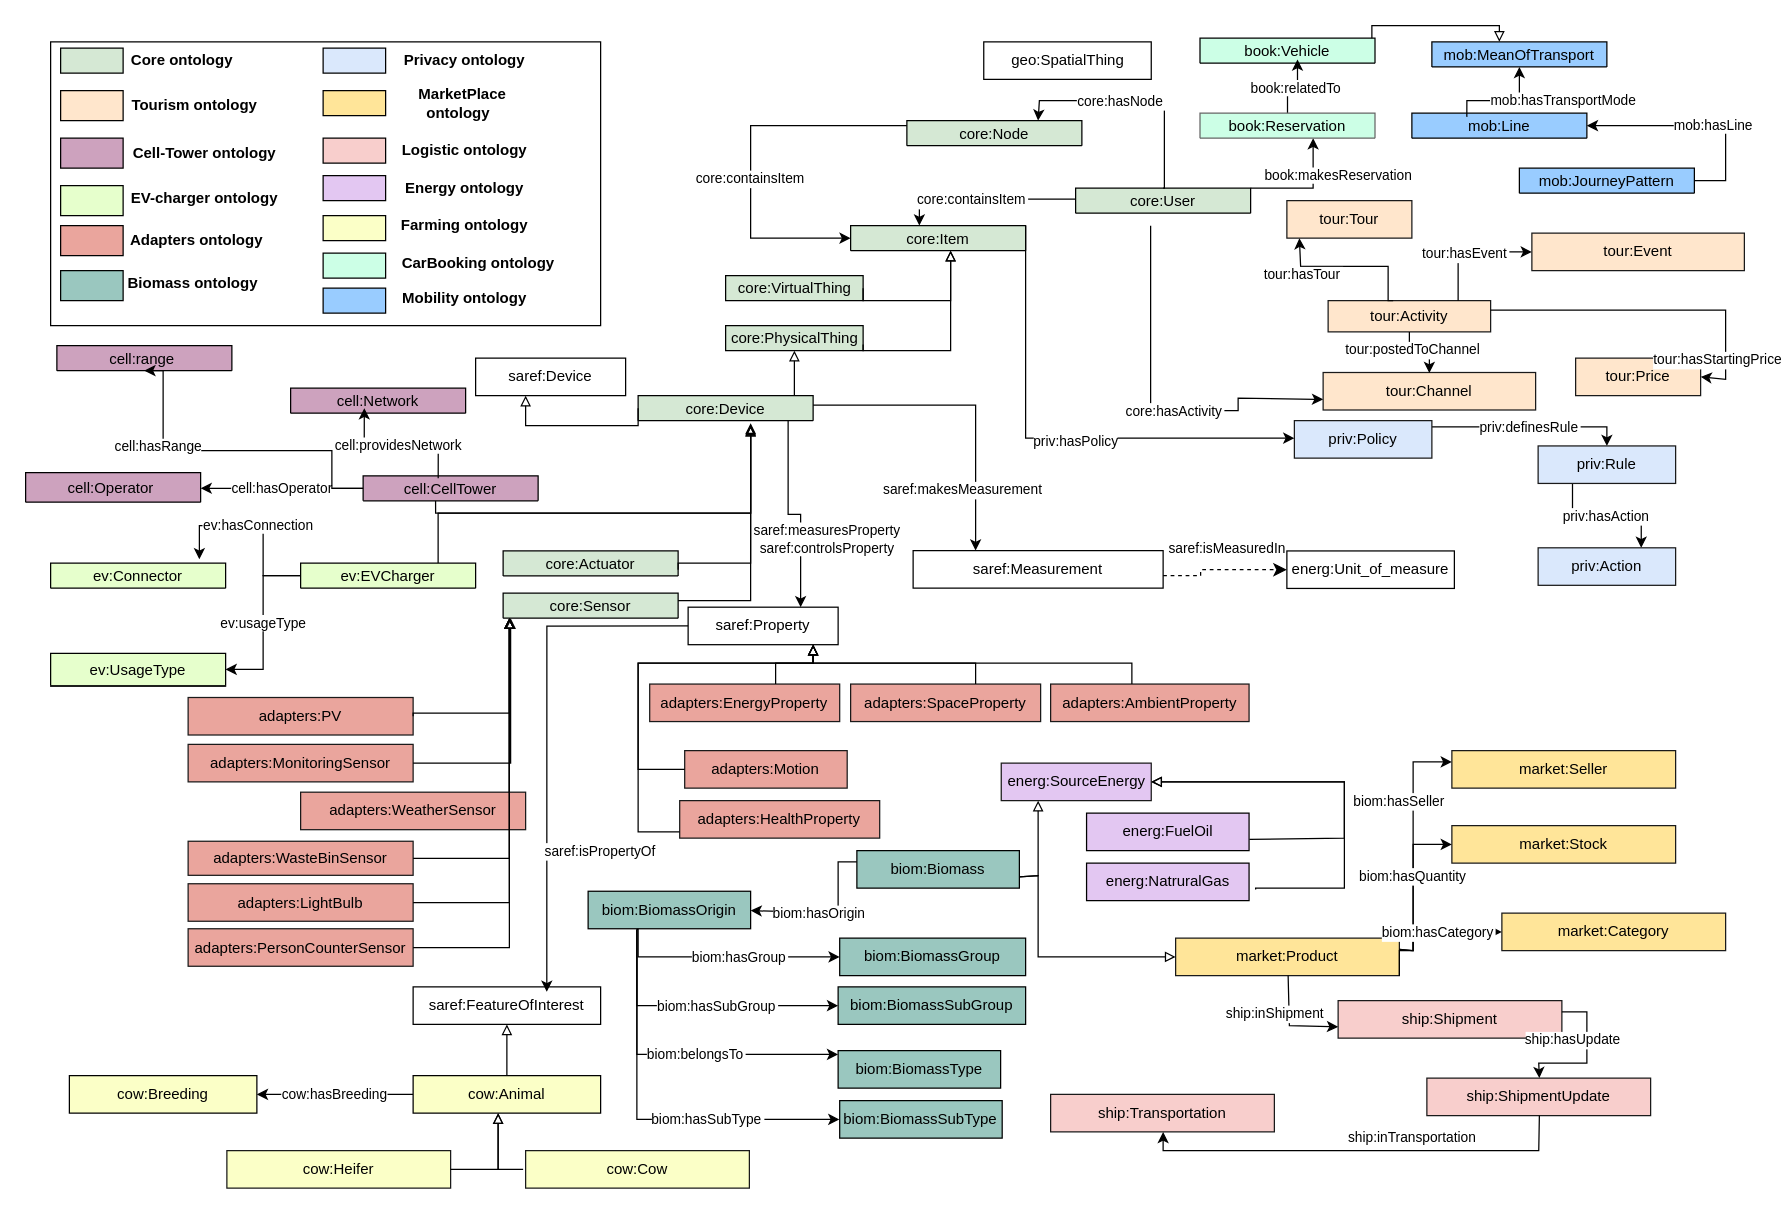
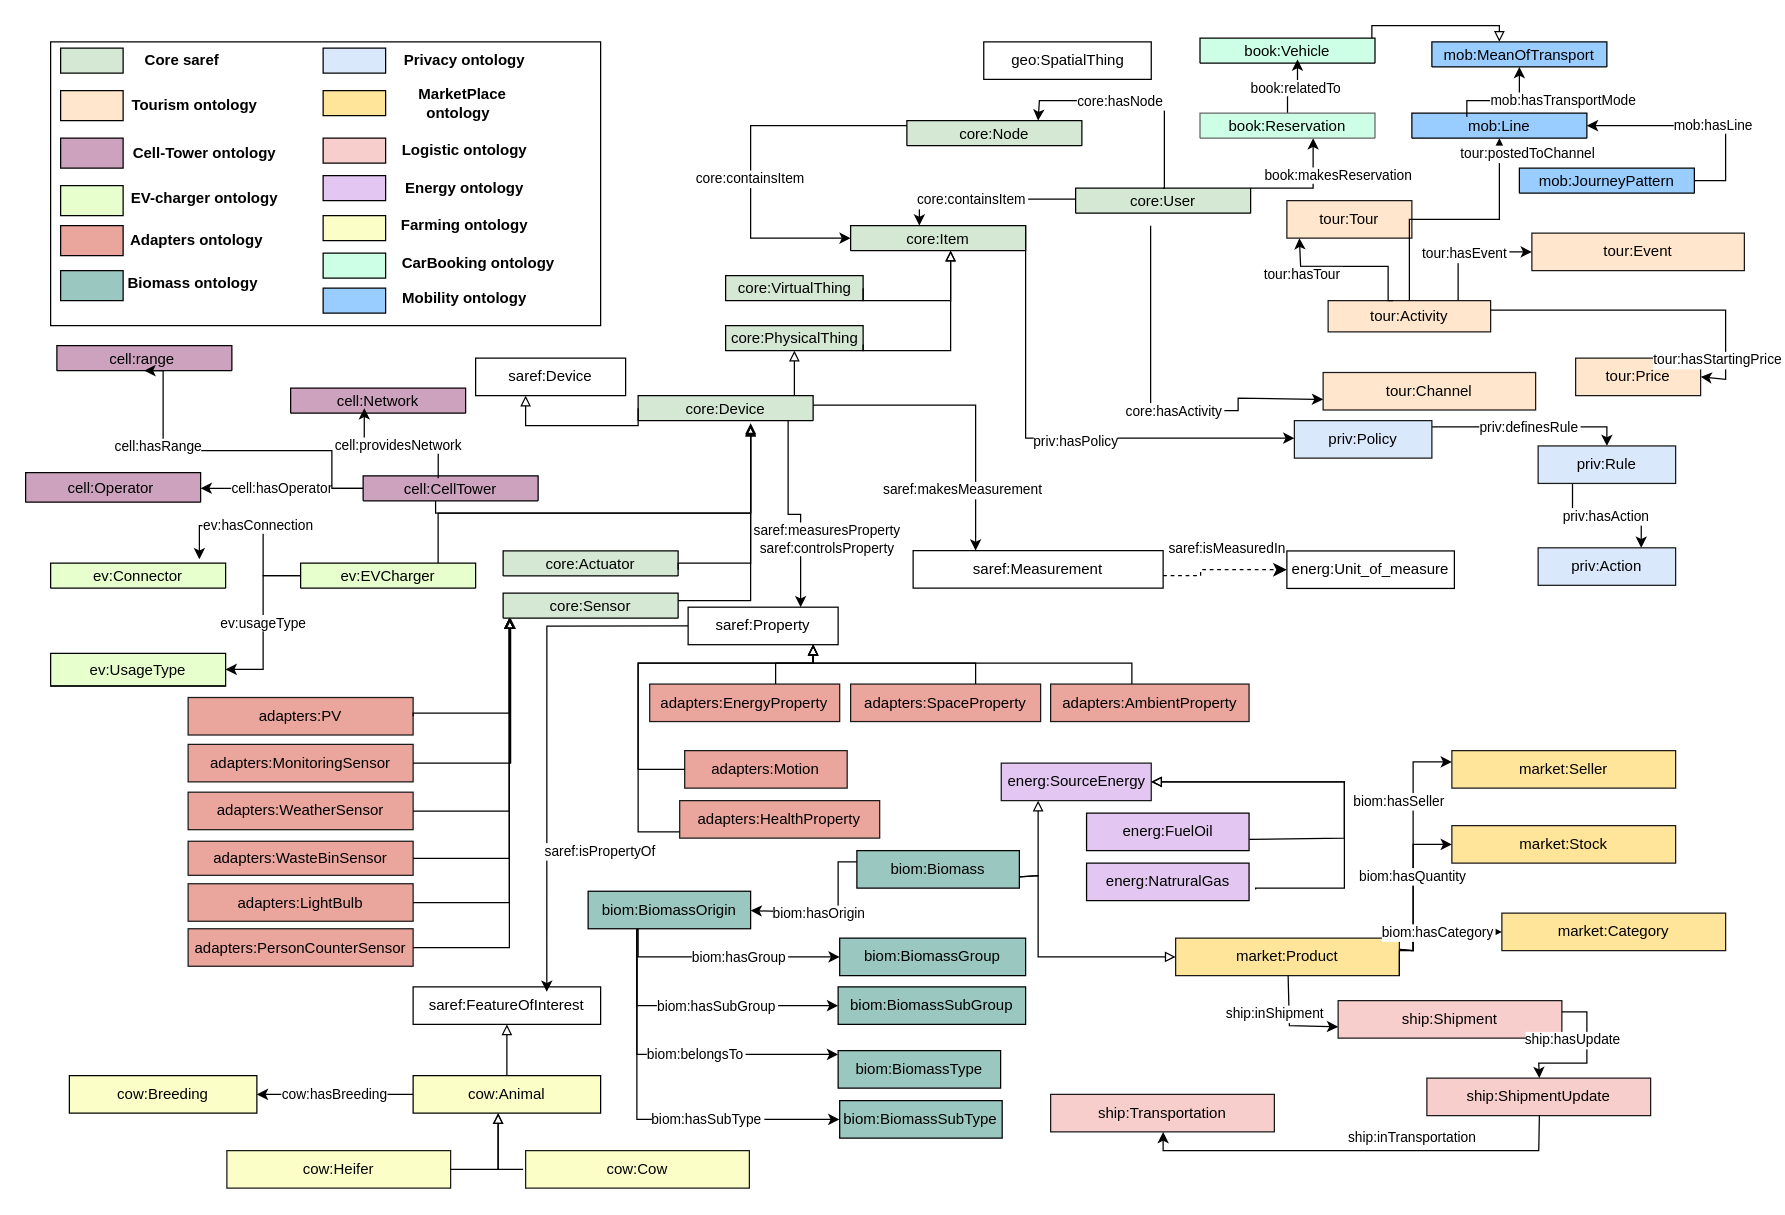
node "Core ontology": label "Core ontology" -> "Core saref"
edge "tour:Activity" -> "tour:Channel": now "tour:Activity" -> "mob:Line"
node "adapters:WeatherSensor": moved (413, 811) -> (301, 811)
